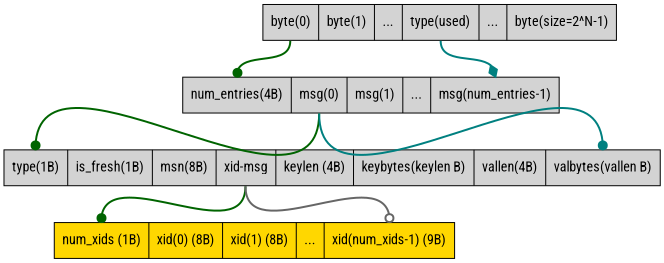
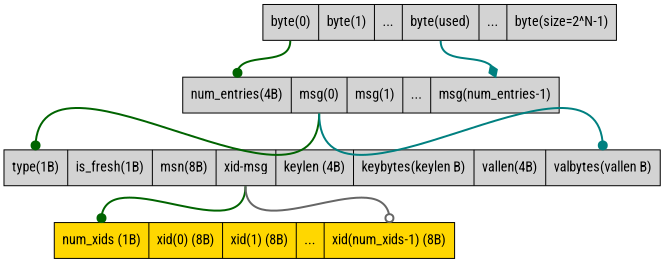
node "byte(0)": text "type(used)" -> "byte(used)"
node "num_xids (1B)": text "xid(num_xids-1) (9B)" -> "xid(num_xids-1) (8B)"
